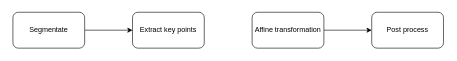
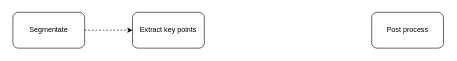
edge "Segmentate" -> "Extract key points": style solid -> dashed
node "Affine transformation": removed
edge "Affine transformation" -> "Post process": removed
